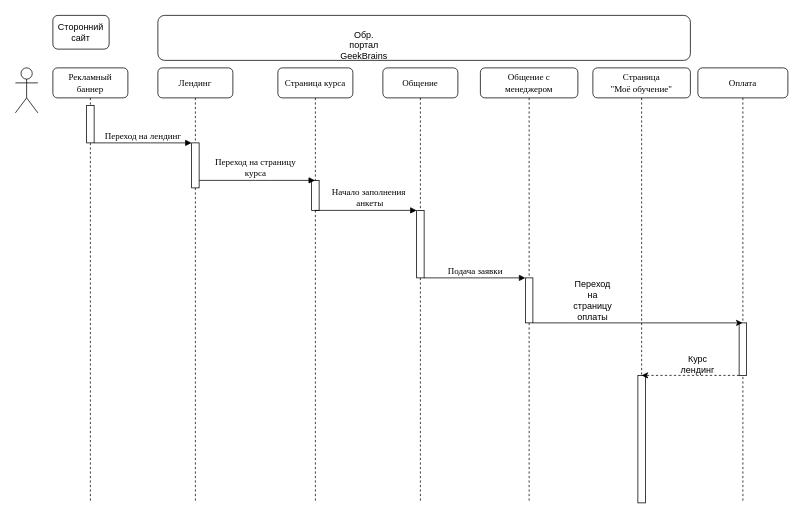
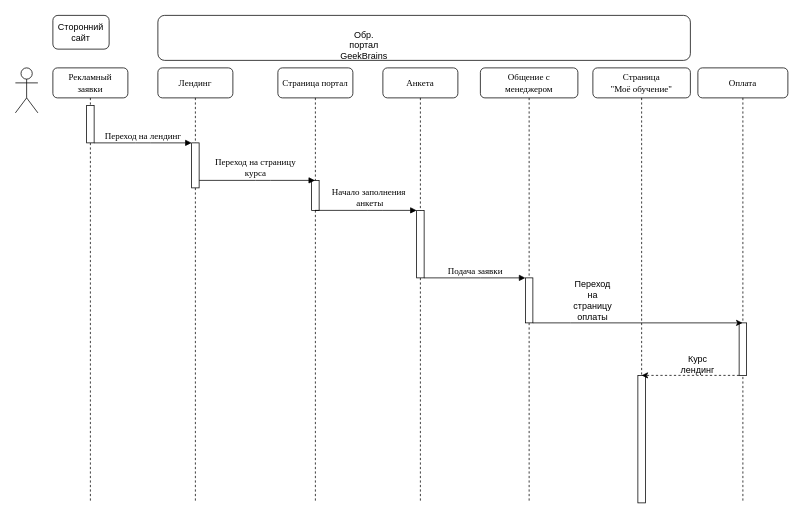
node "Рекламный баннер": label "Рекламный баннер" -> "Рекламный заявки"
node "Страница курса": label "Страница курса" -> "Страница портал"
node "Общение": label "Общение" -> "Анкета"
